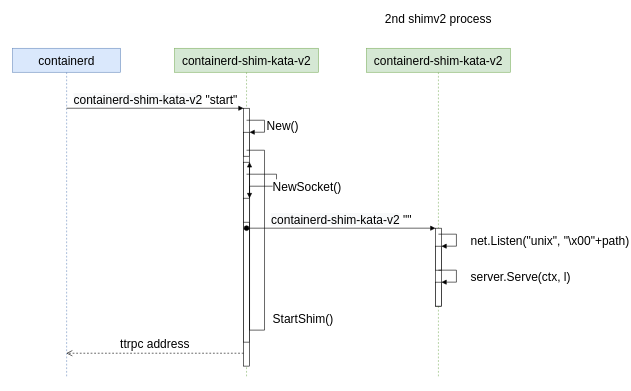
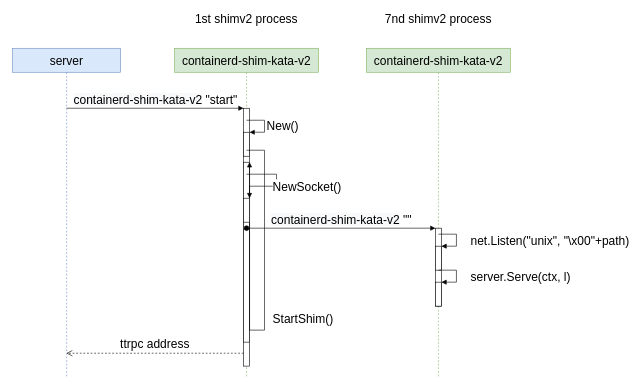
node "1st shimv2 process": added
node "2nd shimv2 process": label "2nd shimv2 process" -> "7nd shimv2 process"
node "containerd": label "containerd" -> "server"
